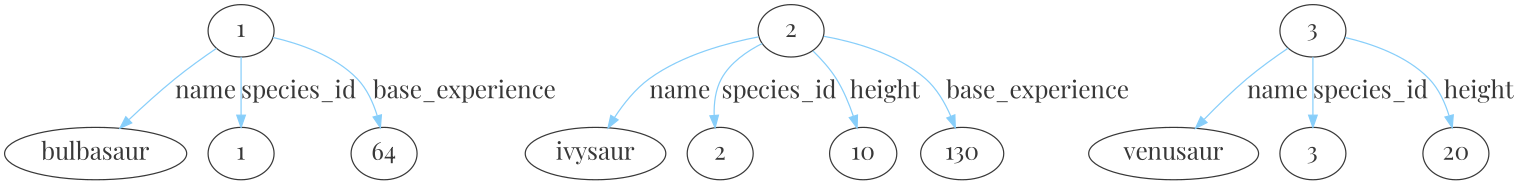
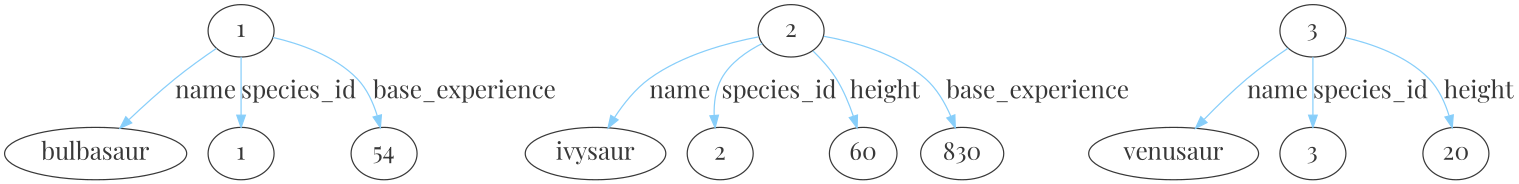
node "64": label "64" -> "54"
node "10": label "10" -> "60"
node "130": label "130" -> "830"
